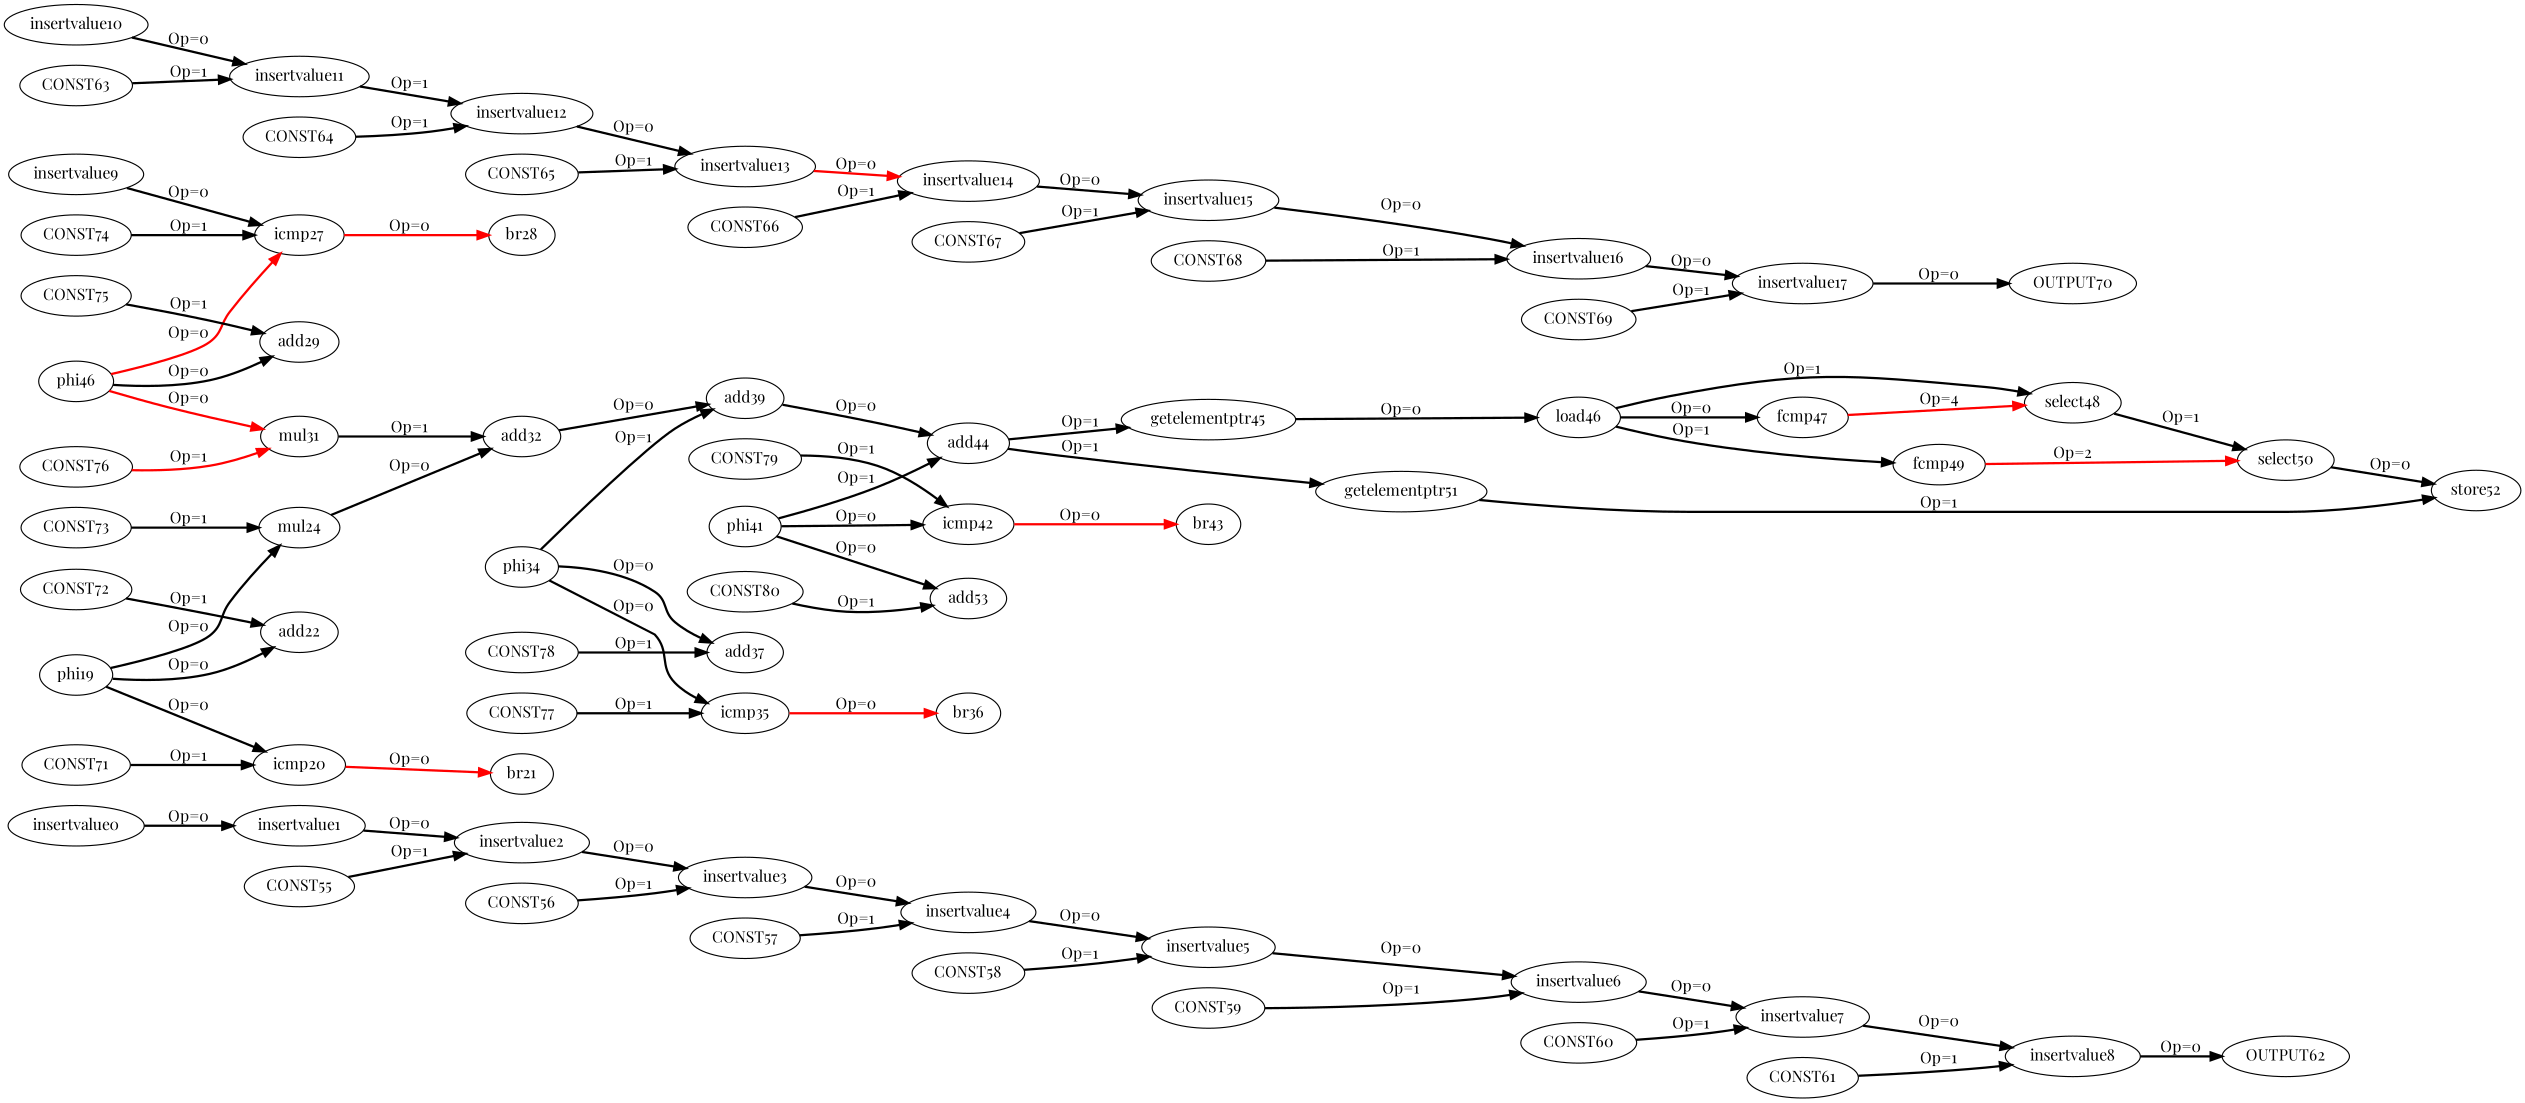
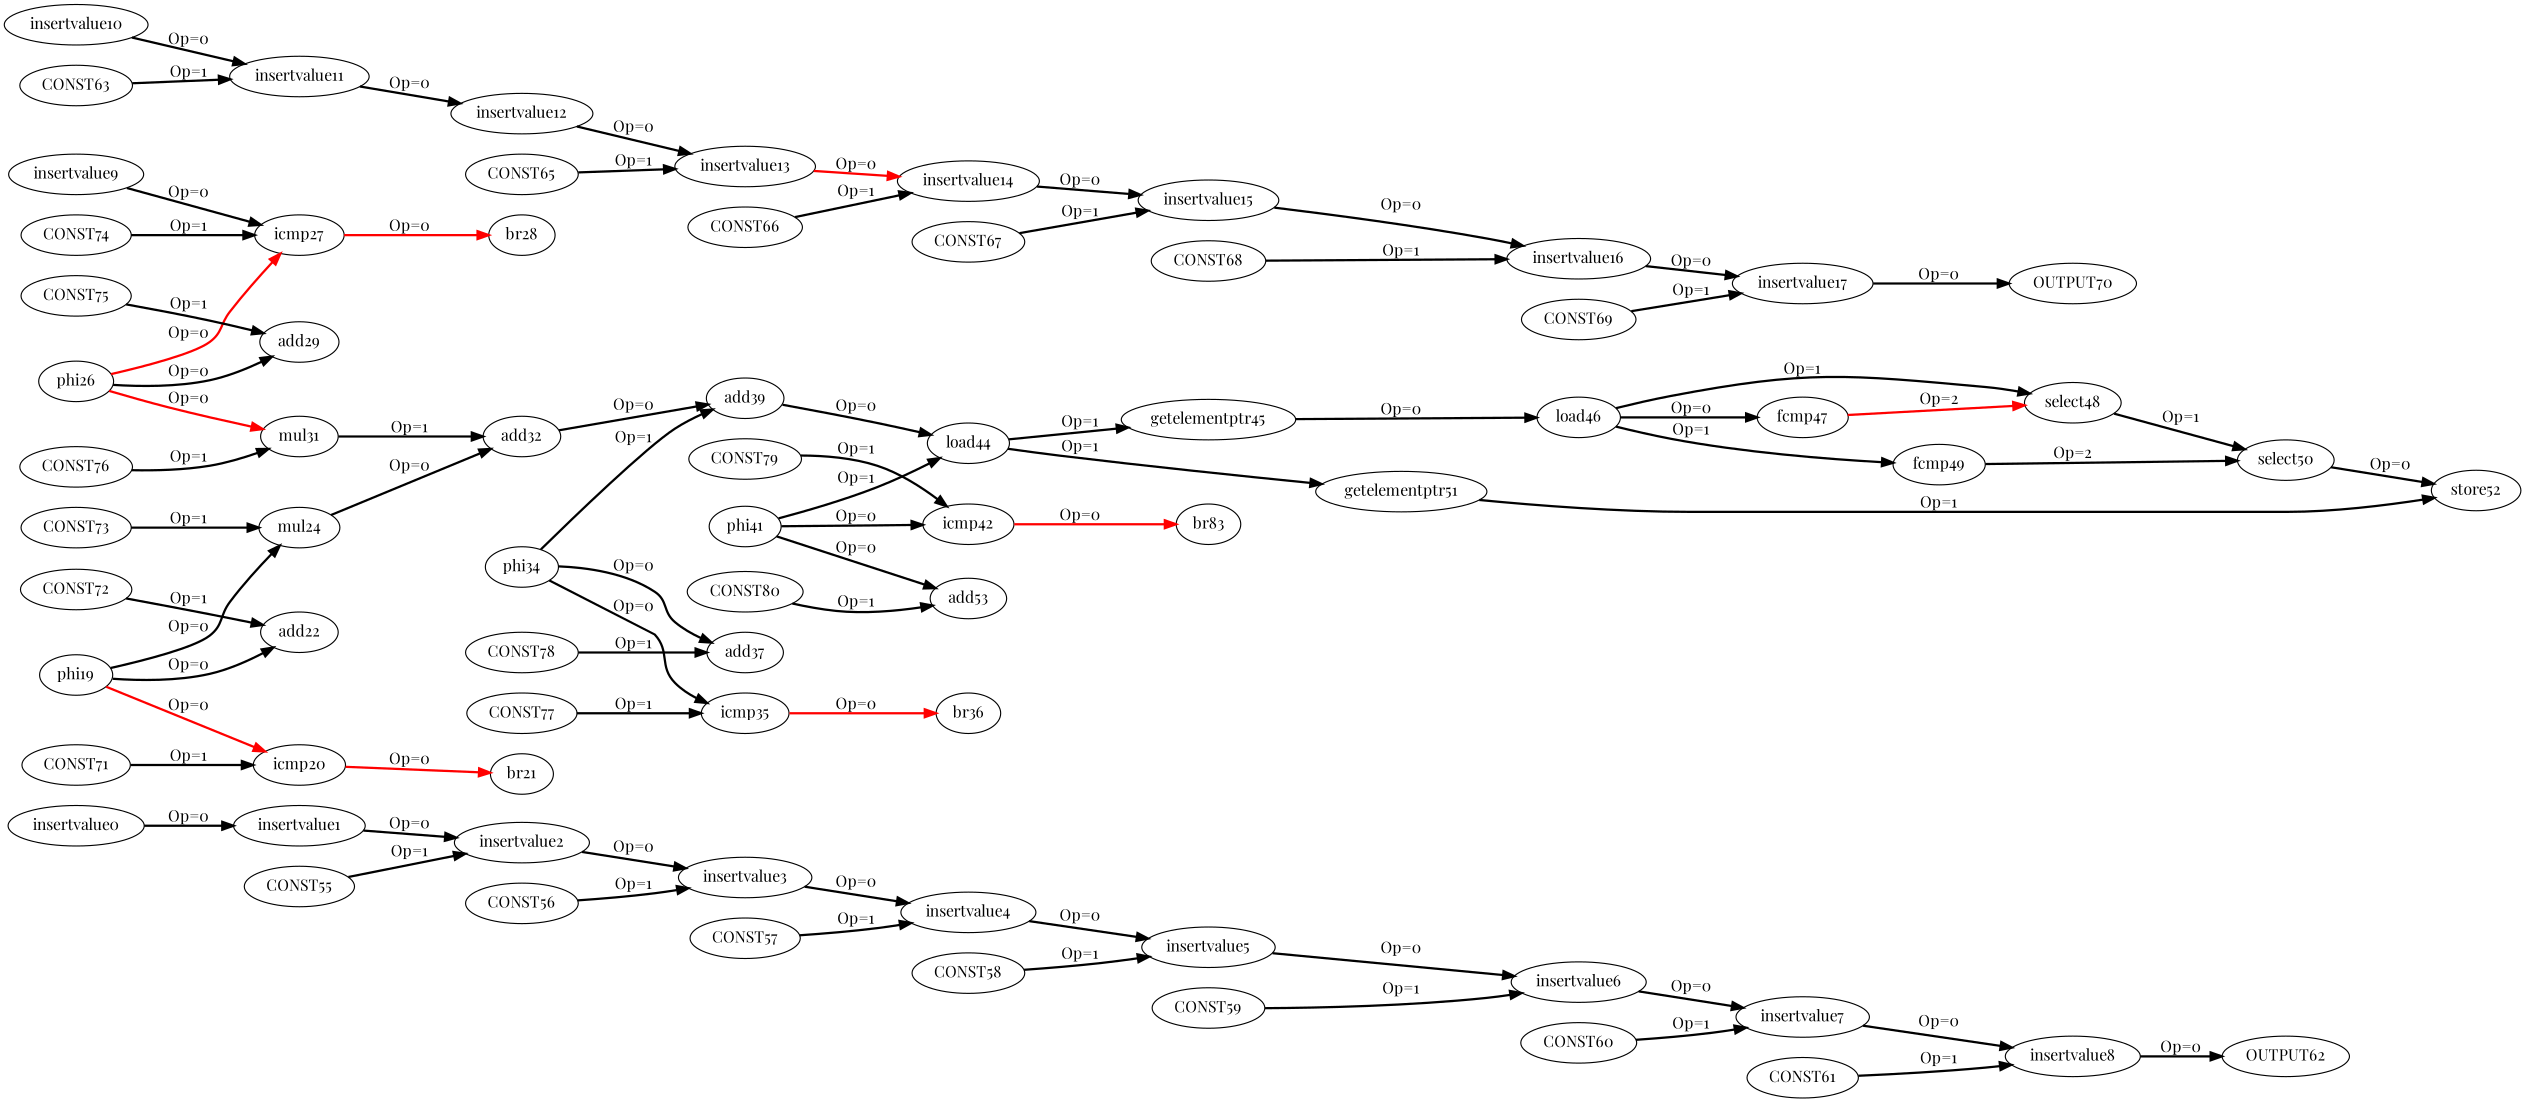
edge "insertvalue11" -> "insertvalue12": label "Op=1" -> "Op=0"
node "CONST64": removed
node "phi46": label "phi46" -> "phi26"
edge "fcmp47" -> "select48": label "Op=4" -> "Op=2"
node "add44": label "add44" -> "load44"
edge "fcmp49" -> "select50": color red -> black
edge "CONST76" -> "mul31": color red -> black
node "br43": label "br43" -> "br83"
edge "phi19" -> "icmp20": color black -> red
